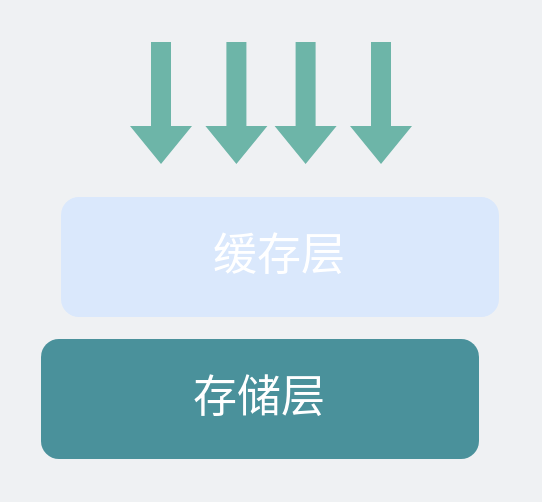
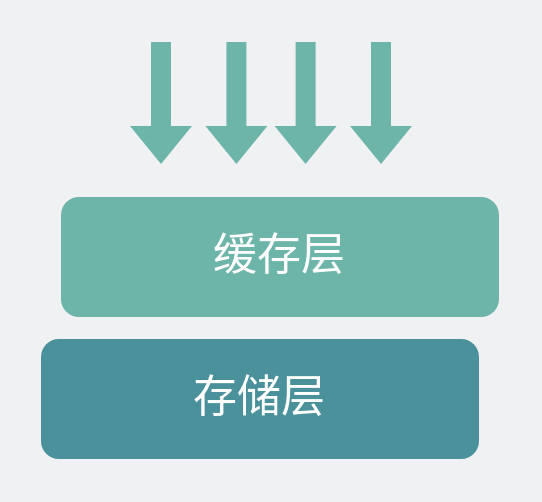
node "缓存层": fillcolor #dae8fc -> #6db5a8
